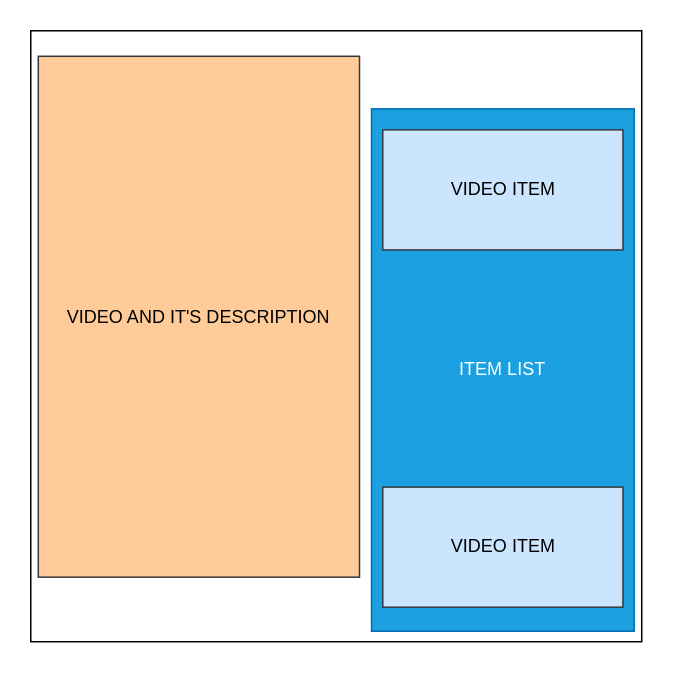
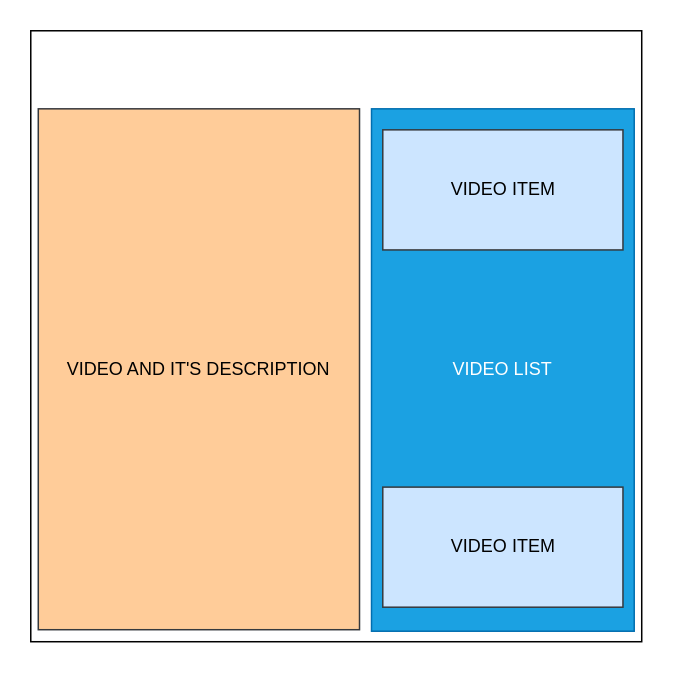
node "VIDEO AND IT'S DESCRIPTION": moved (199, 317) -> (199, 369)
node "ITEM LIST": label "ITEM LIST" -> "VIDEO LIST"
